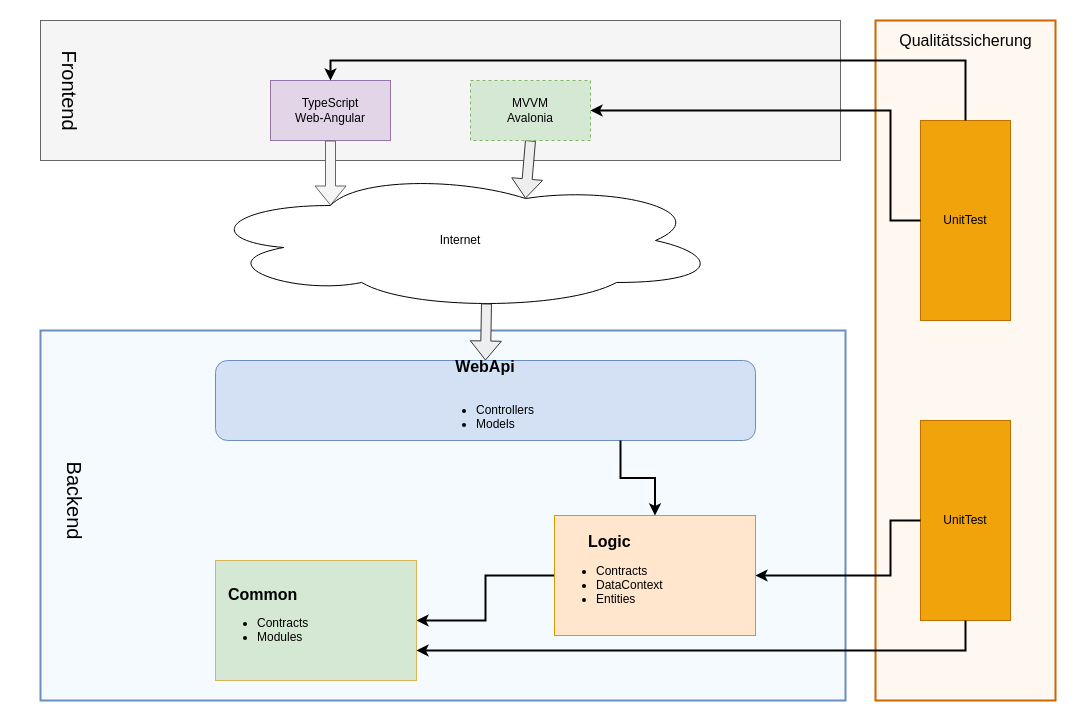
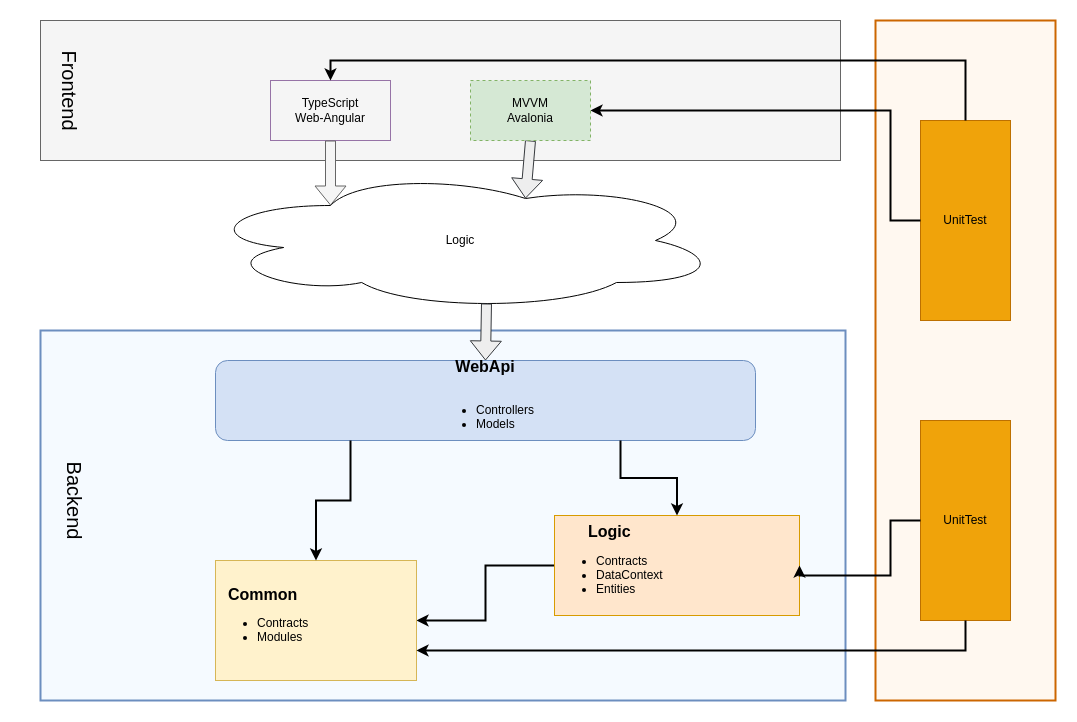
node "Qualitätssicherung": removed
node "TypeScript Web-Angular": fillcolor #e1d5e7 -> #f5f5f5
node "Internet": label "Internet" -> "Logic"
edge "WebApi Controllers Models" -> "Common Contracts Modules": added
node "Logic Contracts DataContext Entities": size 201x120 -> 245x100
node "Common Contracts Modules": fillcolor #d5e8d4 -> #fff2cc
